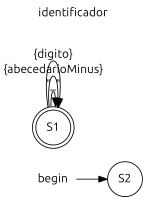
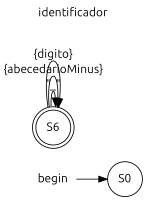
node "S1": label "S1" -> "S6"
node "S2": label "S2" -> "S0"
